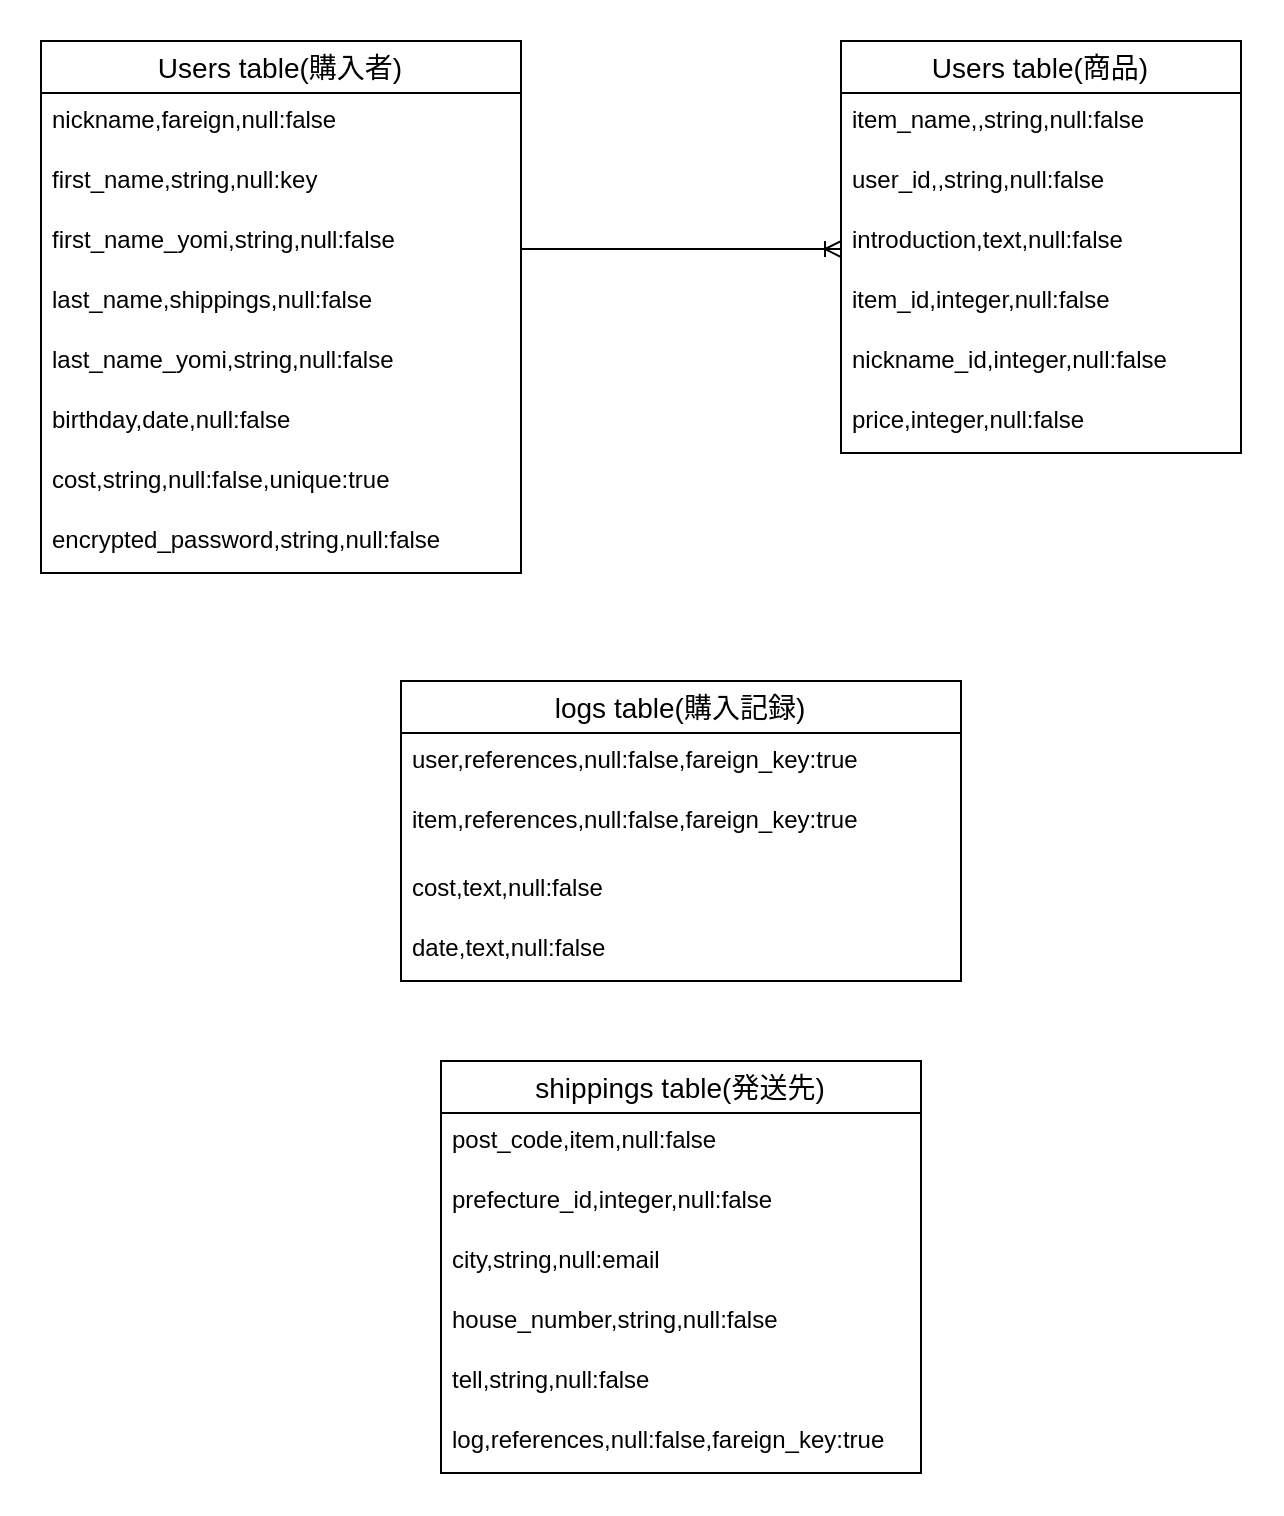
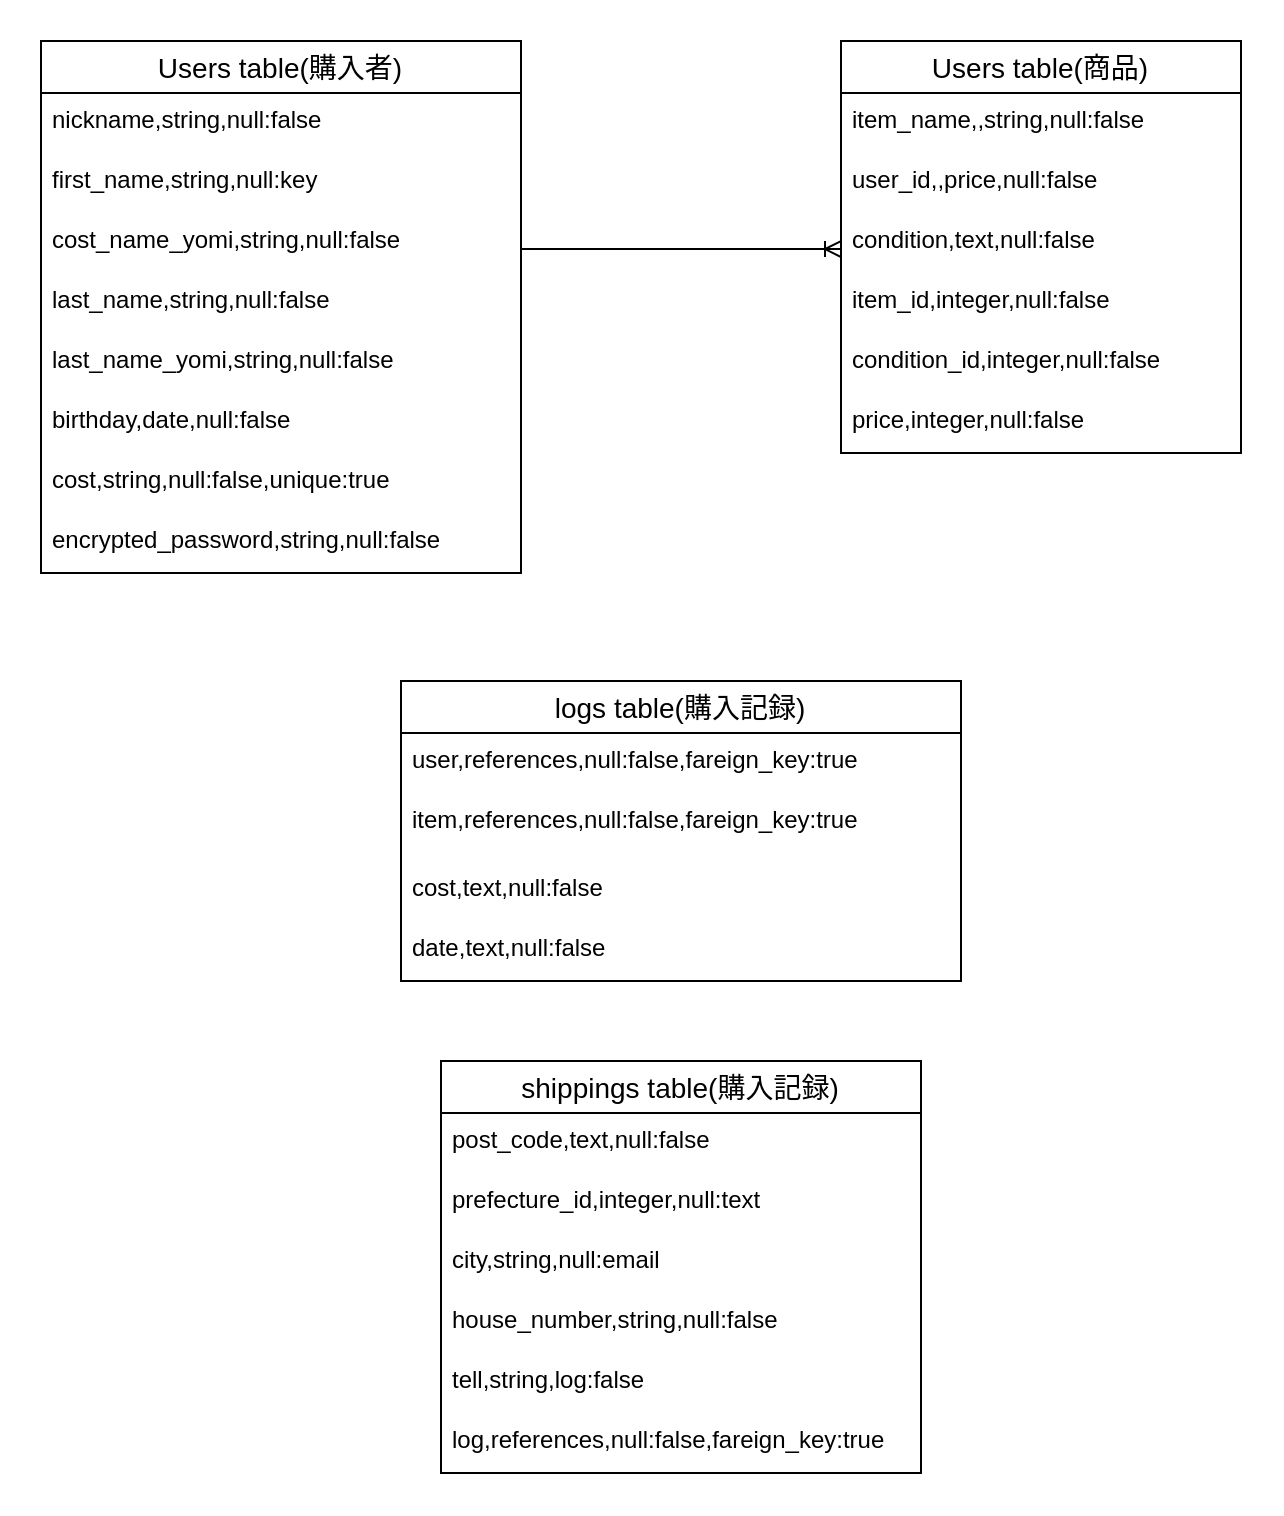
node "nickname,fareign,null:false": label "nickname,fareign,null:false" -> "nickname,string,null:false"
node "user_id,,string,null:false": label "user_id,,string,null:false" -> "user_id,,price,null:false"
node "first_name_yomi,string,null:false": label "first_name_yomi,string,null:false" -> "cost_name_yomi,string,null:false"
node "introduction,text,null:false": label "introduction,text,null:false" -> "condition,text,null:false"
node "last_name,shippings,null:false": label "last_name,shippings,null:false" -> "last_name,string,null:false"
node "nickname_id,integer,null:false": label "nickname_id,integer,null:false" -> "condition_id,integer,null:false"
node "shippings table(発送先)": label "shippings table(発送先)" -> "shippings table(購入記録)"
node "post_code,item,null:false": label "post_code,item,null:false" -> "post_code,text,null:false"
node "prefecture_id,integer,null:false": label "prefecture_id,integer,null:false" -> "prefecture_id,integer,null:text"
node "tell,string,null:false": label "tell,string,null:false" -> "tell,string,log:false"
